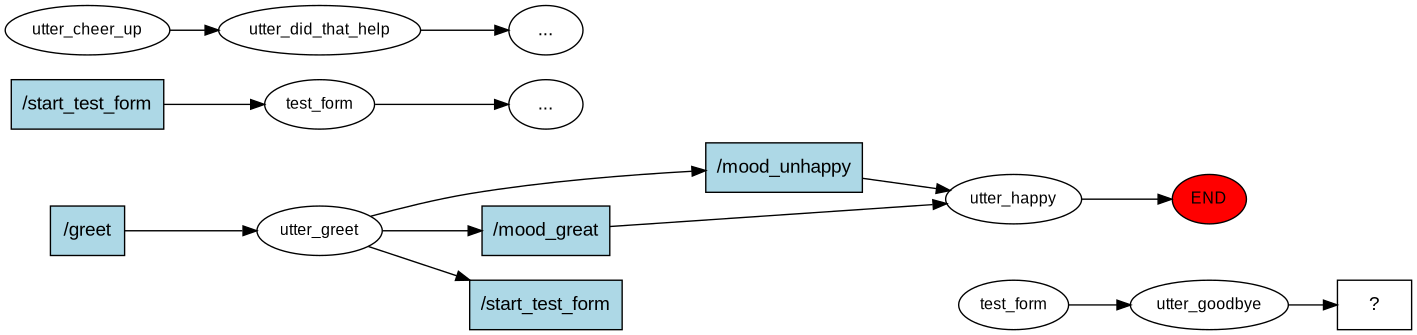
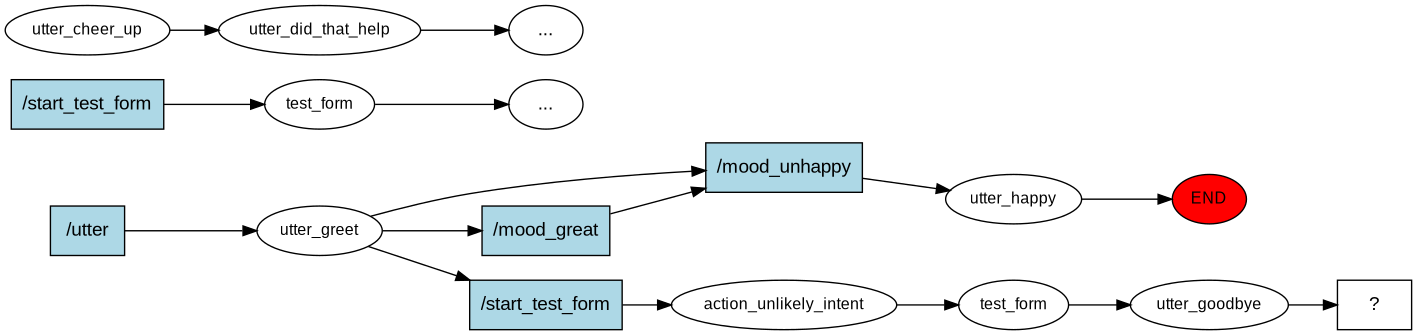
edge "/mood_great" -> "utter_happy": now "/mood_great" -> "/mood_unhappy"
node "/greet": label "/greet" -> "/utter"
node "action_unlikely_intent": added
